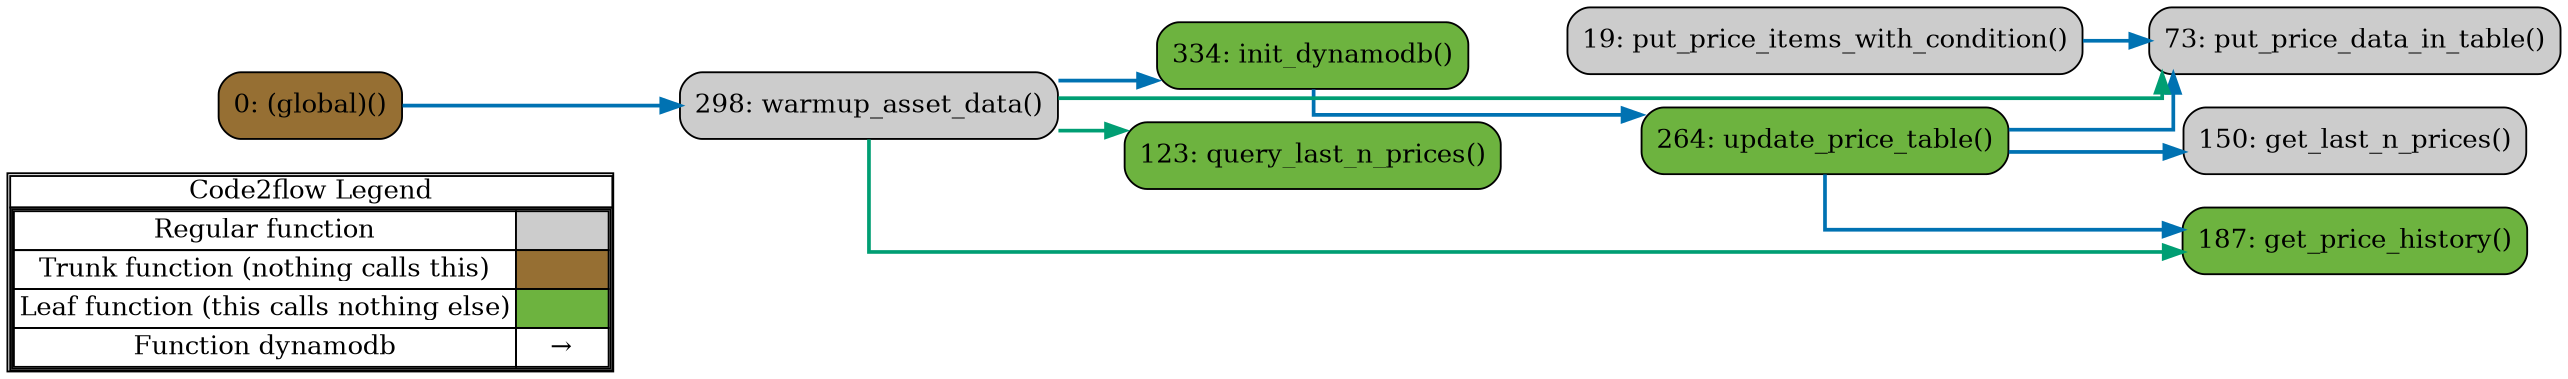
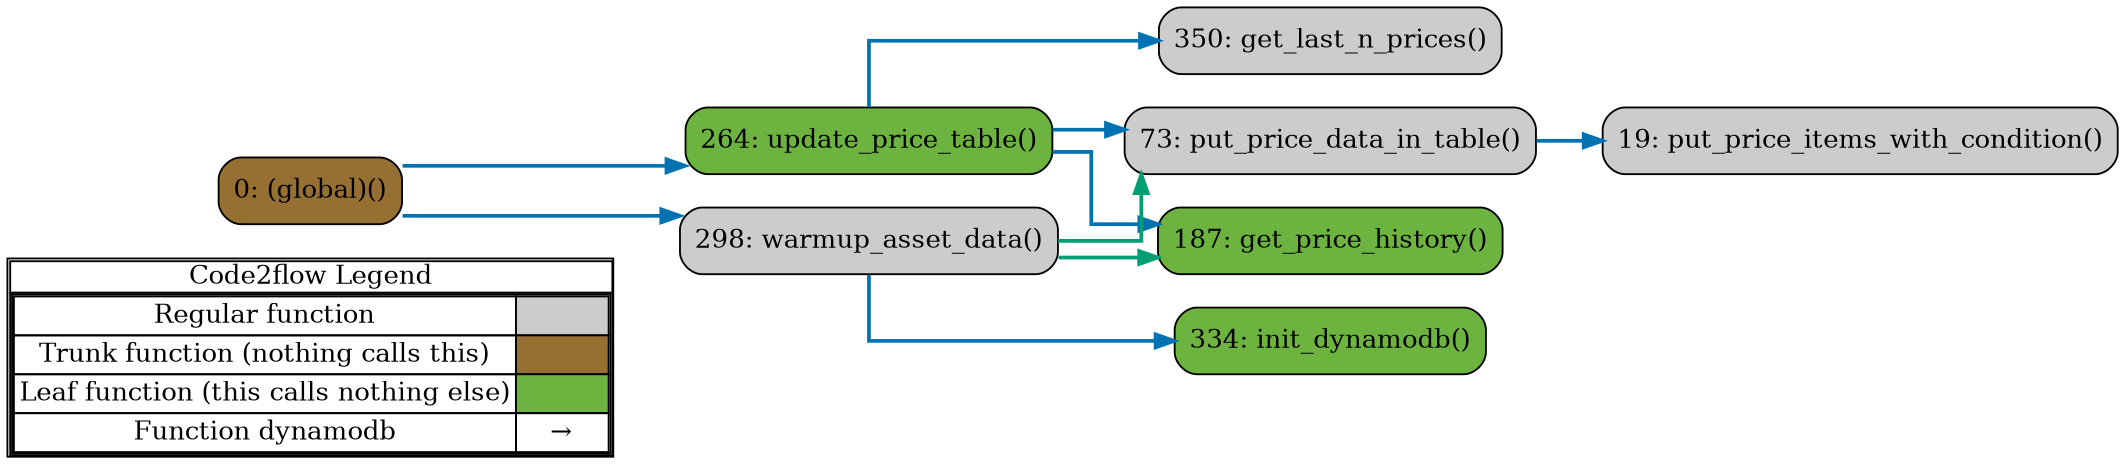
edge "19: put_price_items_with_condition()" -> "73: put_price_data_in_table()": reversed
edge "334: init_dynamodb()" -> "264: update_price_table()": now "0: (global)()" -> "264: update_price_table()"
node "150: get_last_n_prices()": label "150: get_last_n_prices()" -> "350: get_last_n_prices()"
node "123: query_last_n_prices()": removed
